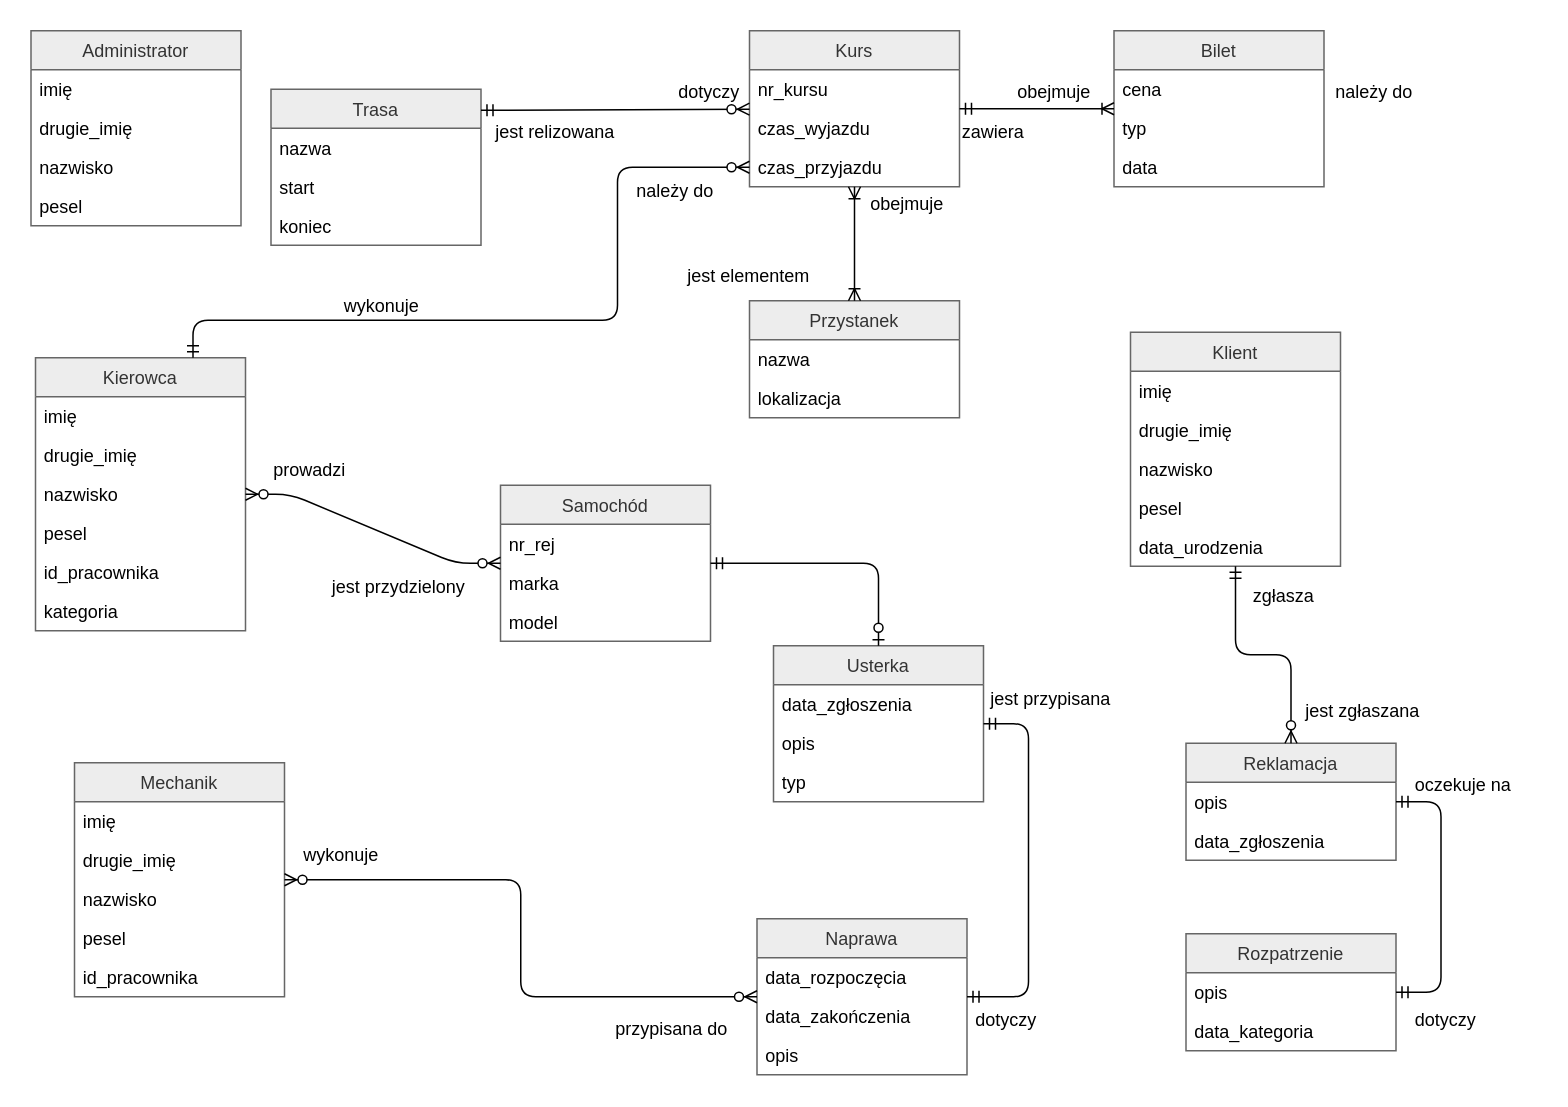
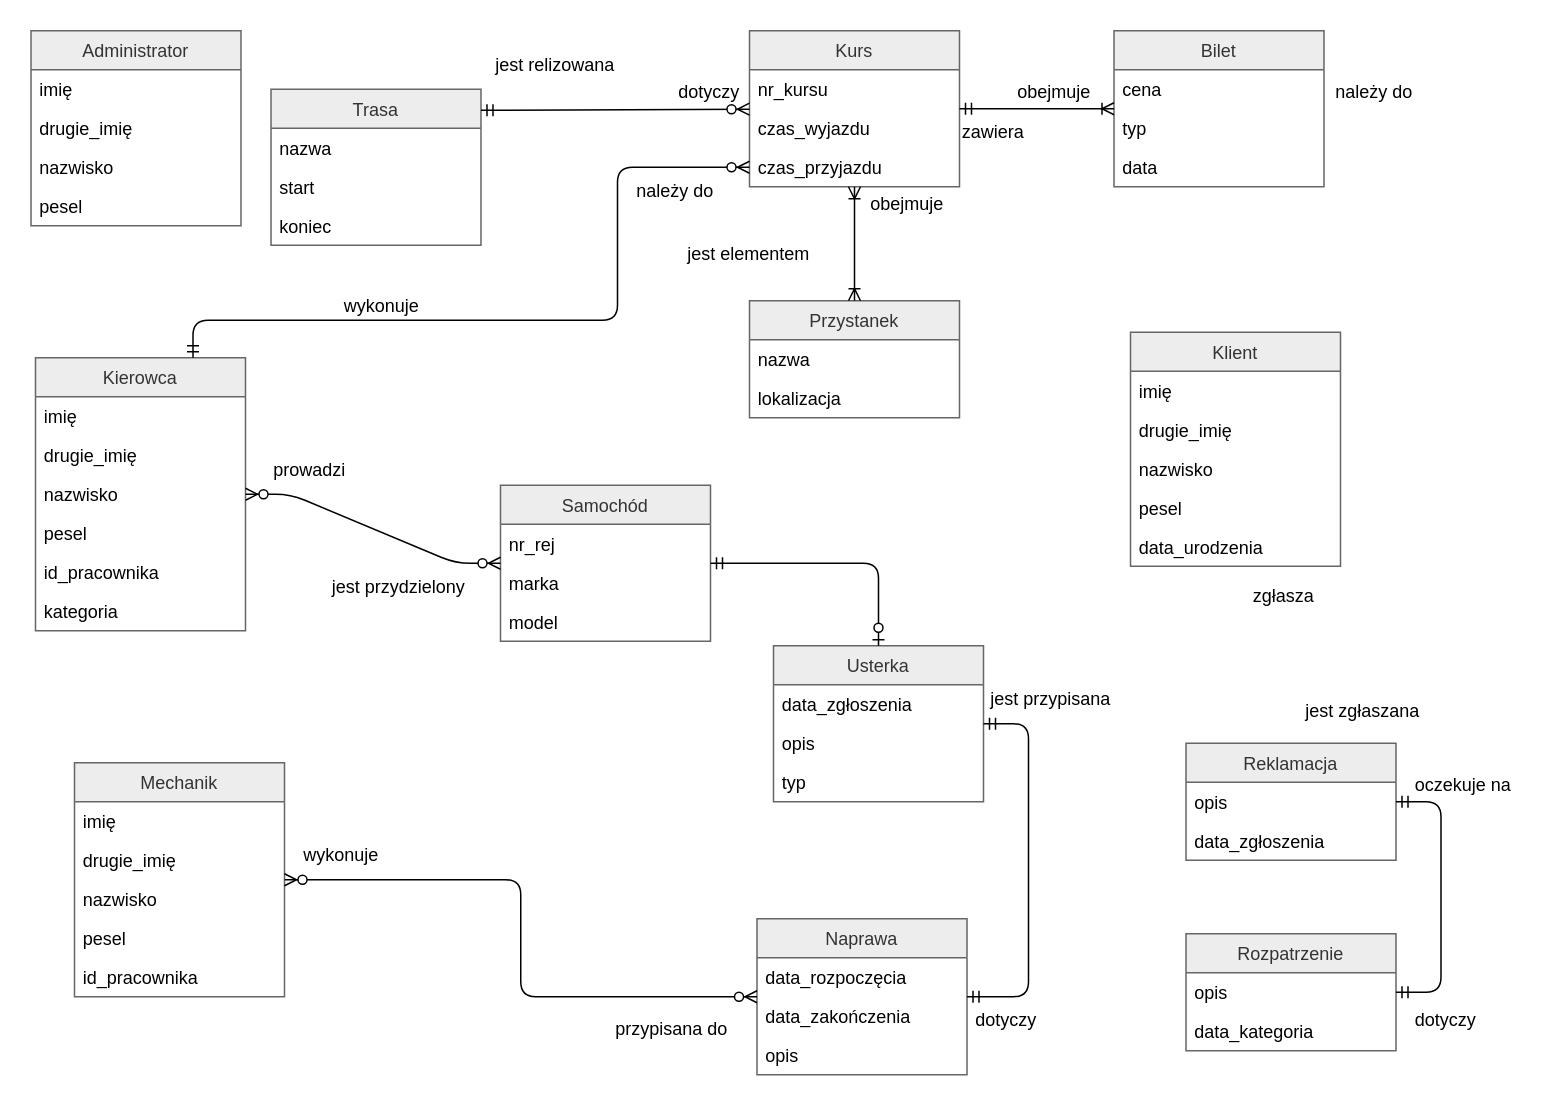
node "jest relizowana": moved (569, 128) -> (569, 61)
node "jest elementem": moved (762, 272) -> (762, 250)
edge "Klient" -- "Reklamacja": removed
